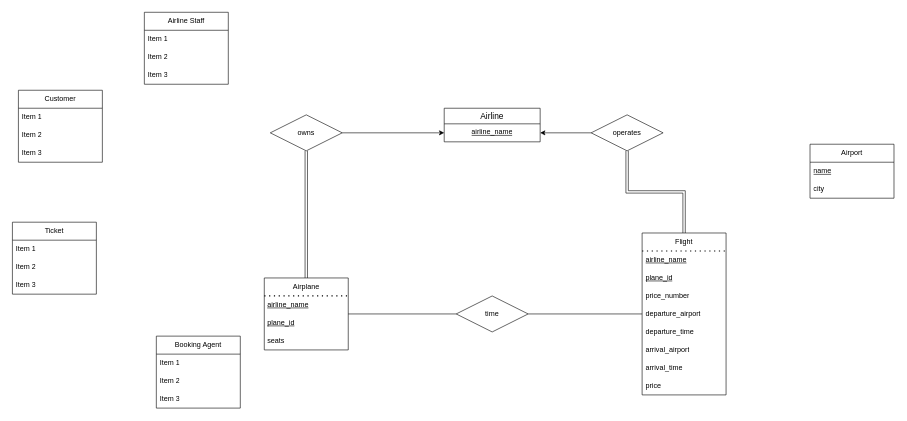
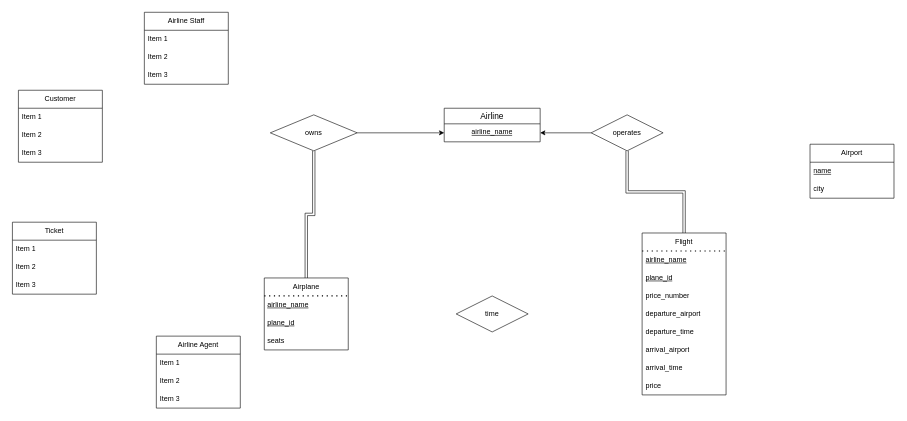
node "owns": size 72x36 -> 87x36
edge "Airplane" -- "time": removed
edge "time" -- "departure_airport": removed
node "Booking Agent": label "Booking Agent" -> "Airline Agent"
